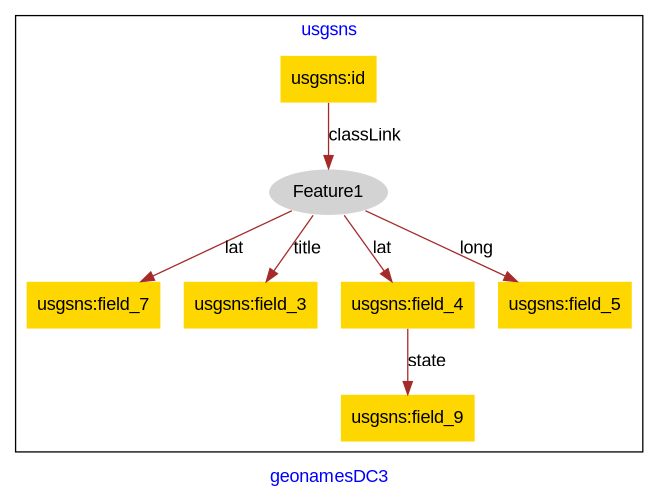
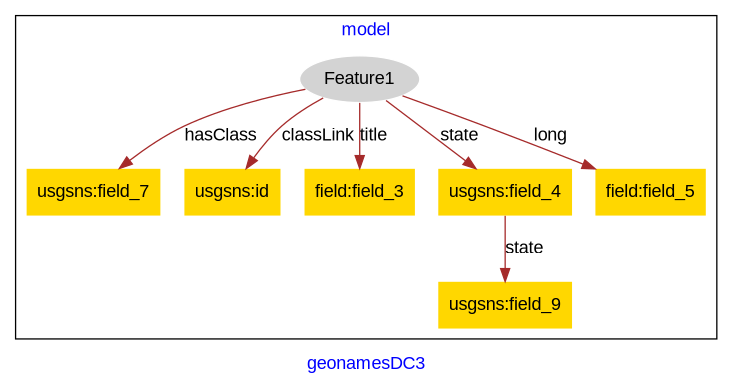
cluster "usgsns": label "usgsns" -> "model"
edge "usgsns:id" -> "Feature1": reversed
edge "Feature1" -> "usgsns:field_7": label "lat" -> "hasClass"
edge "Feature1" -> "usgsns:field_4": label "lat" -> "state"
node "usgsns:field_3": label "usgsns:field_3" -> "field:field_3"
node "usgsns:field_5": label "usgsns:field_5" -> "field:field_5"
